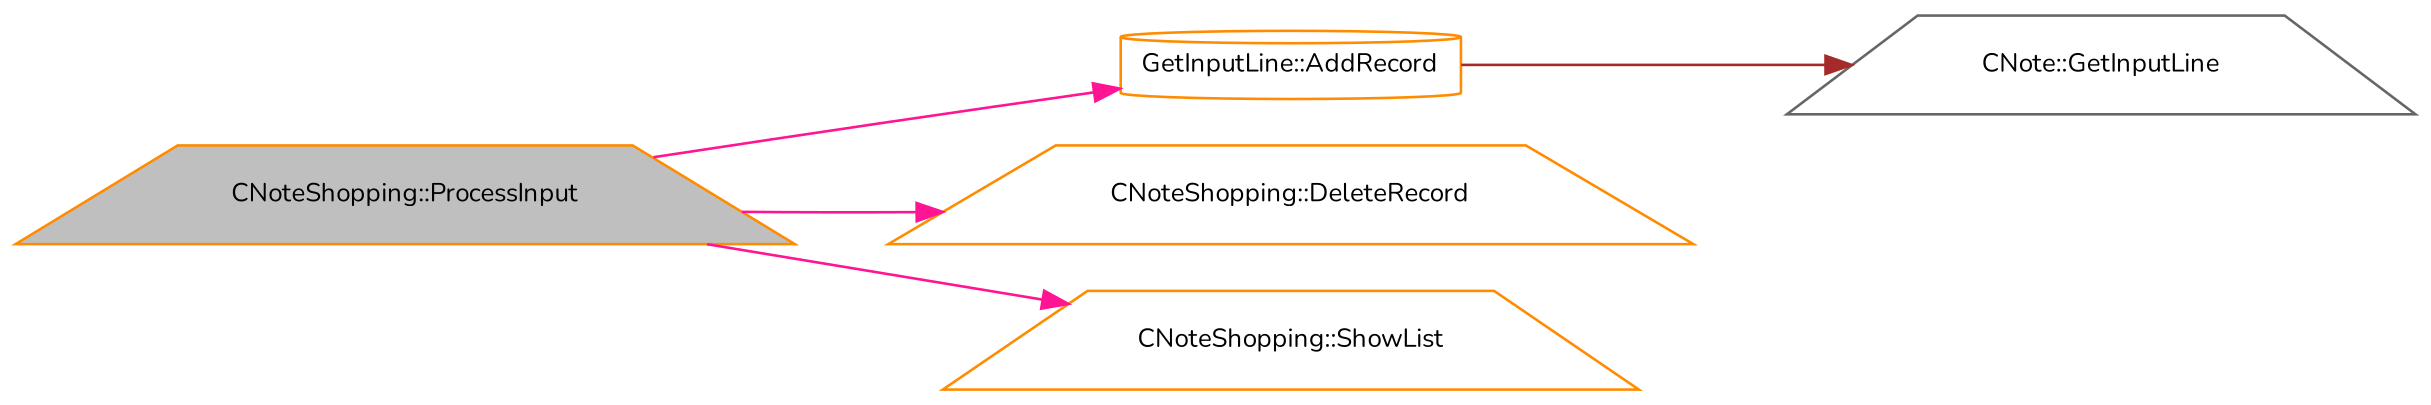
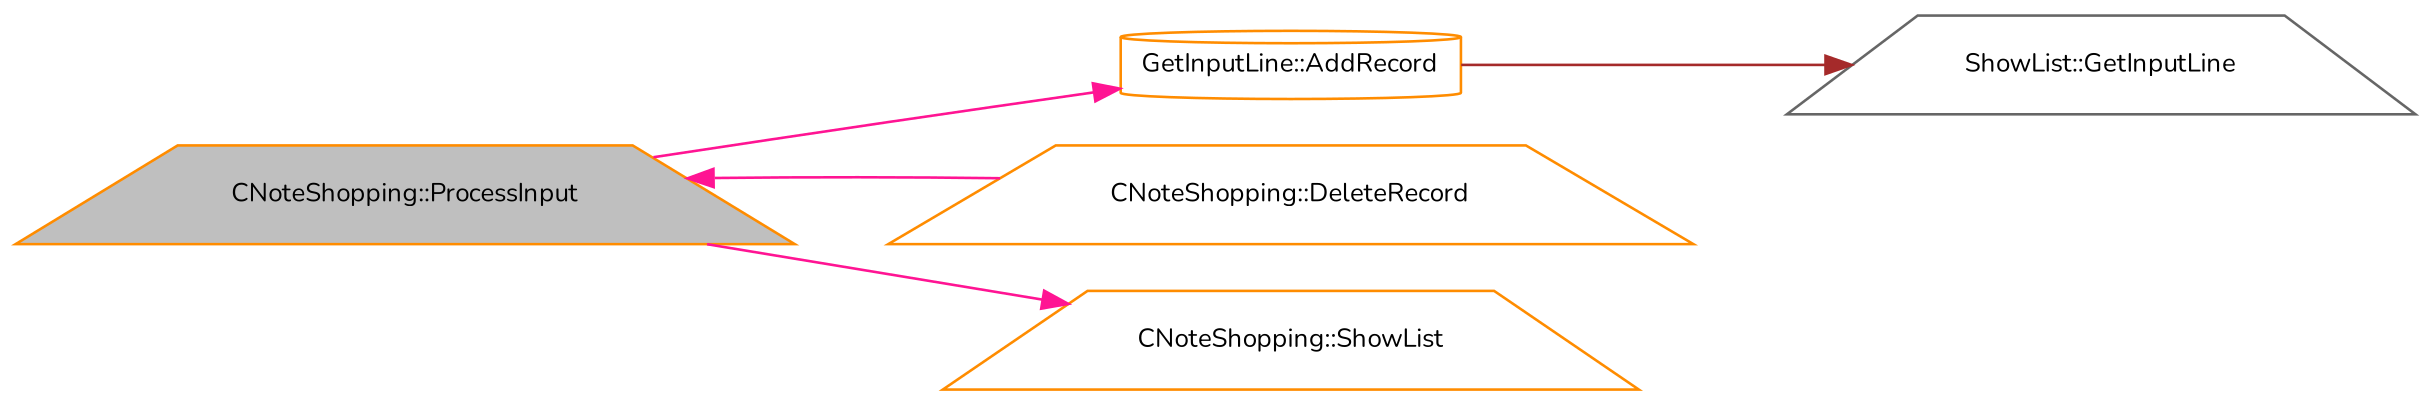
node "CNote::GetInputLine": label "CNote::GetInputLine" -> "ShowList::GetInputLine"
edge "CNoteShopping::ProcessInput" -> "CNoteShopping::DeleteRecord": reversed
